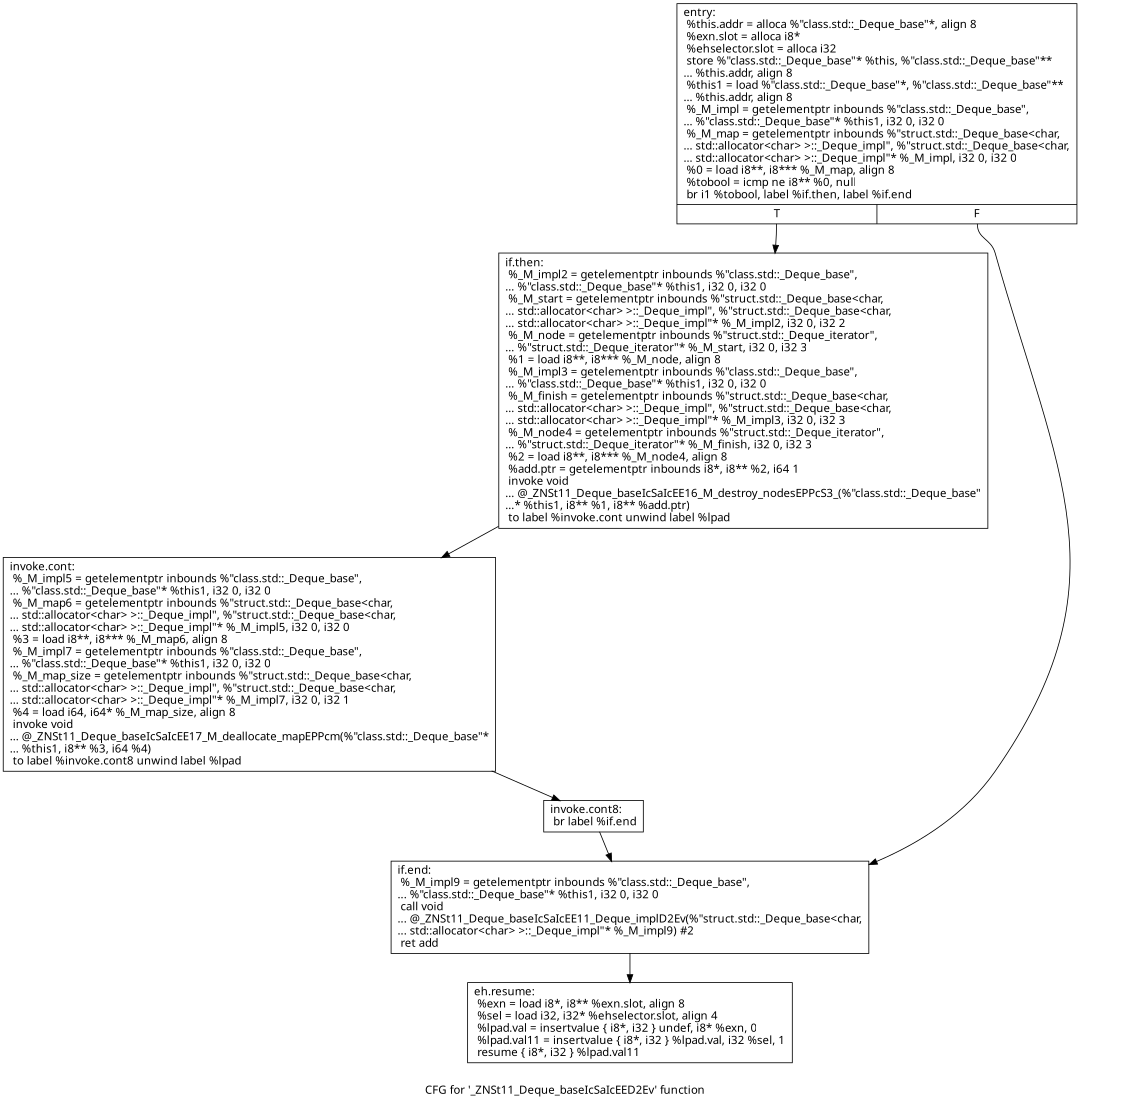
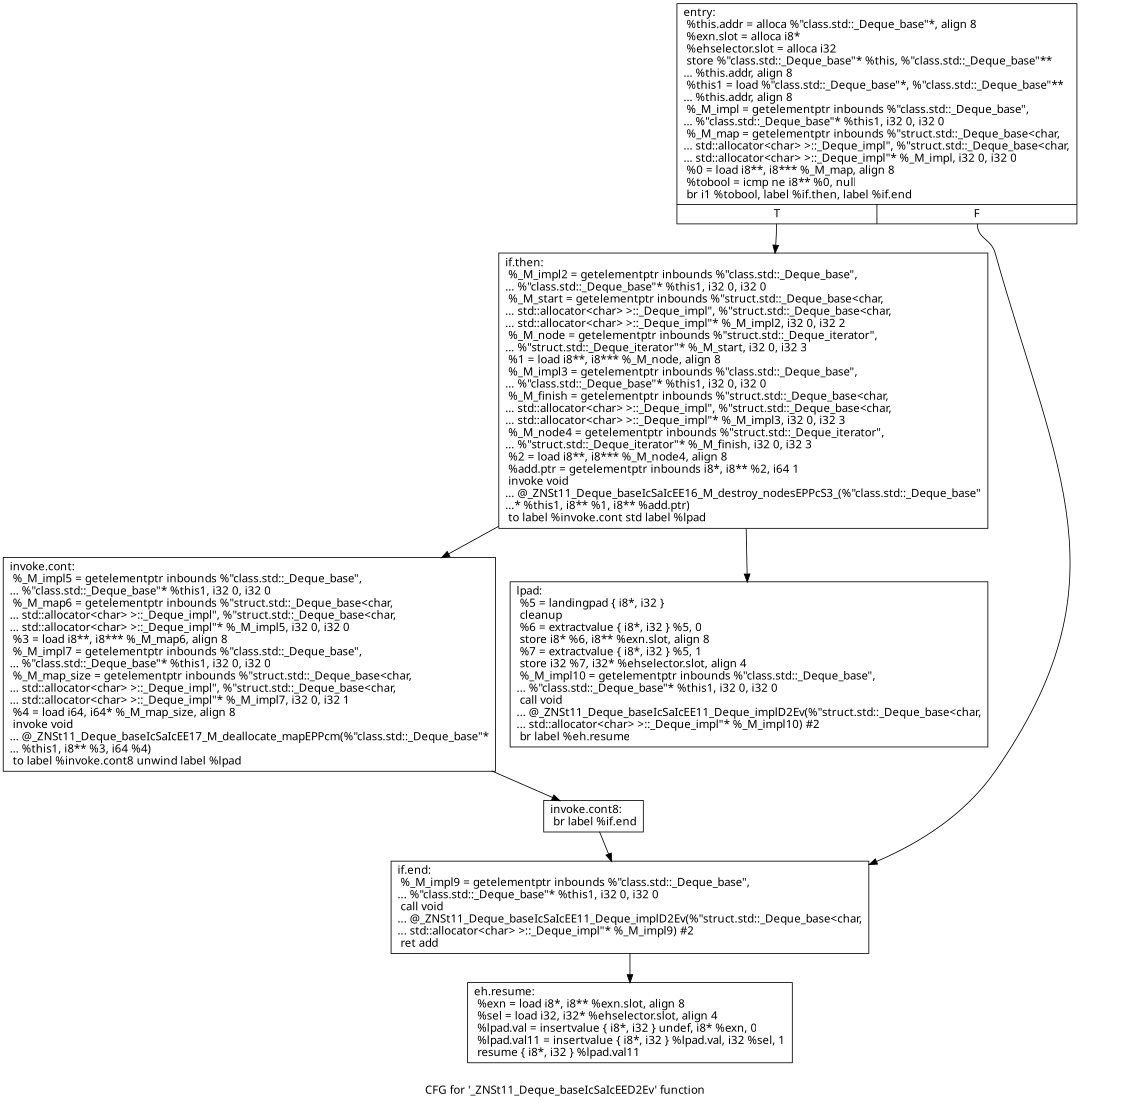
node "if.then:": text "to label %invoke.cont unwind label %lpad" -> "to label %invoke.cont std label %lpad"
node "lpad:": added
